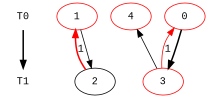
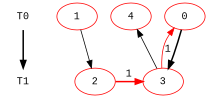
edge "2" -> "1": now "2" -> "3"
node "2": color black -> red
